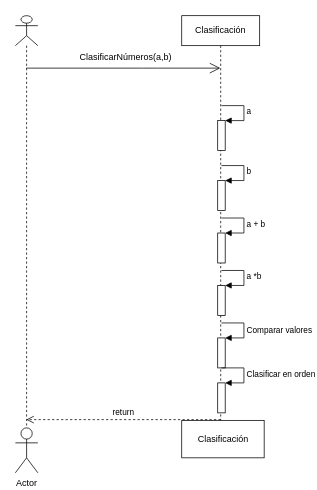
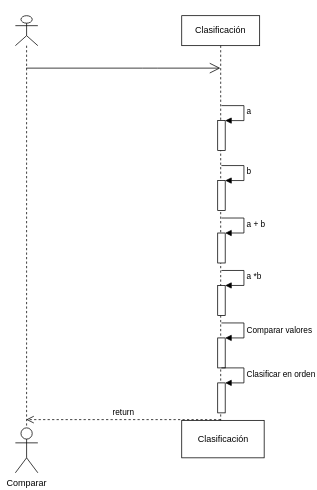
node "ClasificarNúmeros(a,b)": removed
node "Actor": label "Actor" -> "Comparar"
